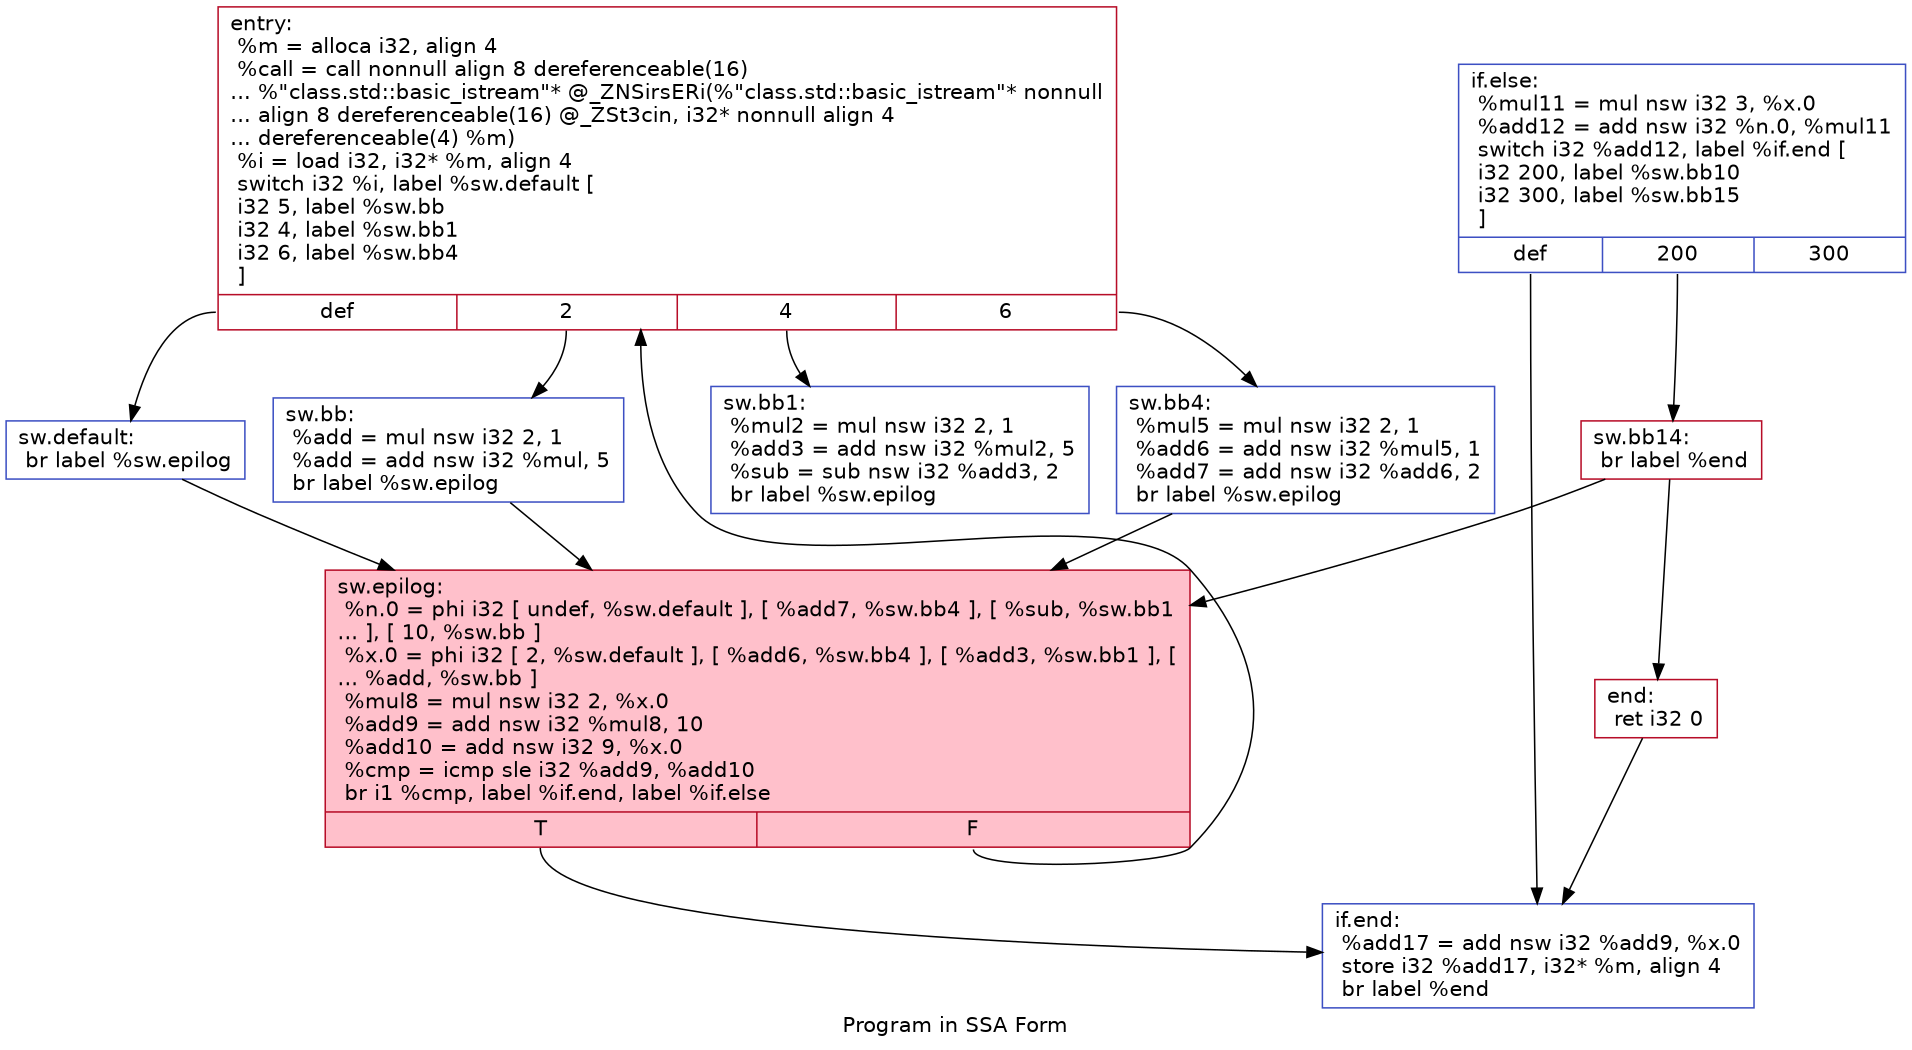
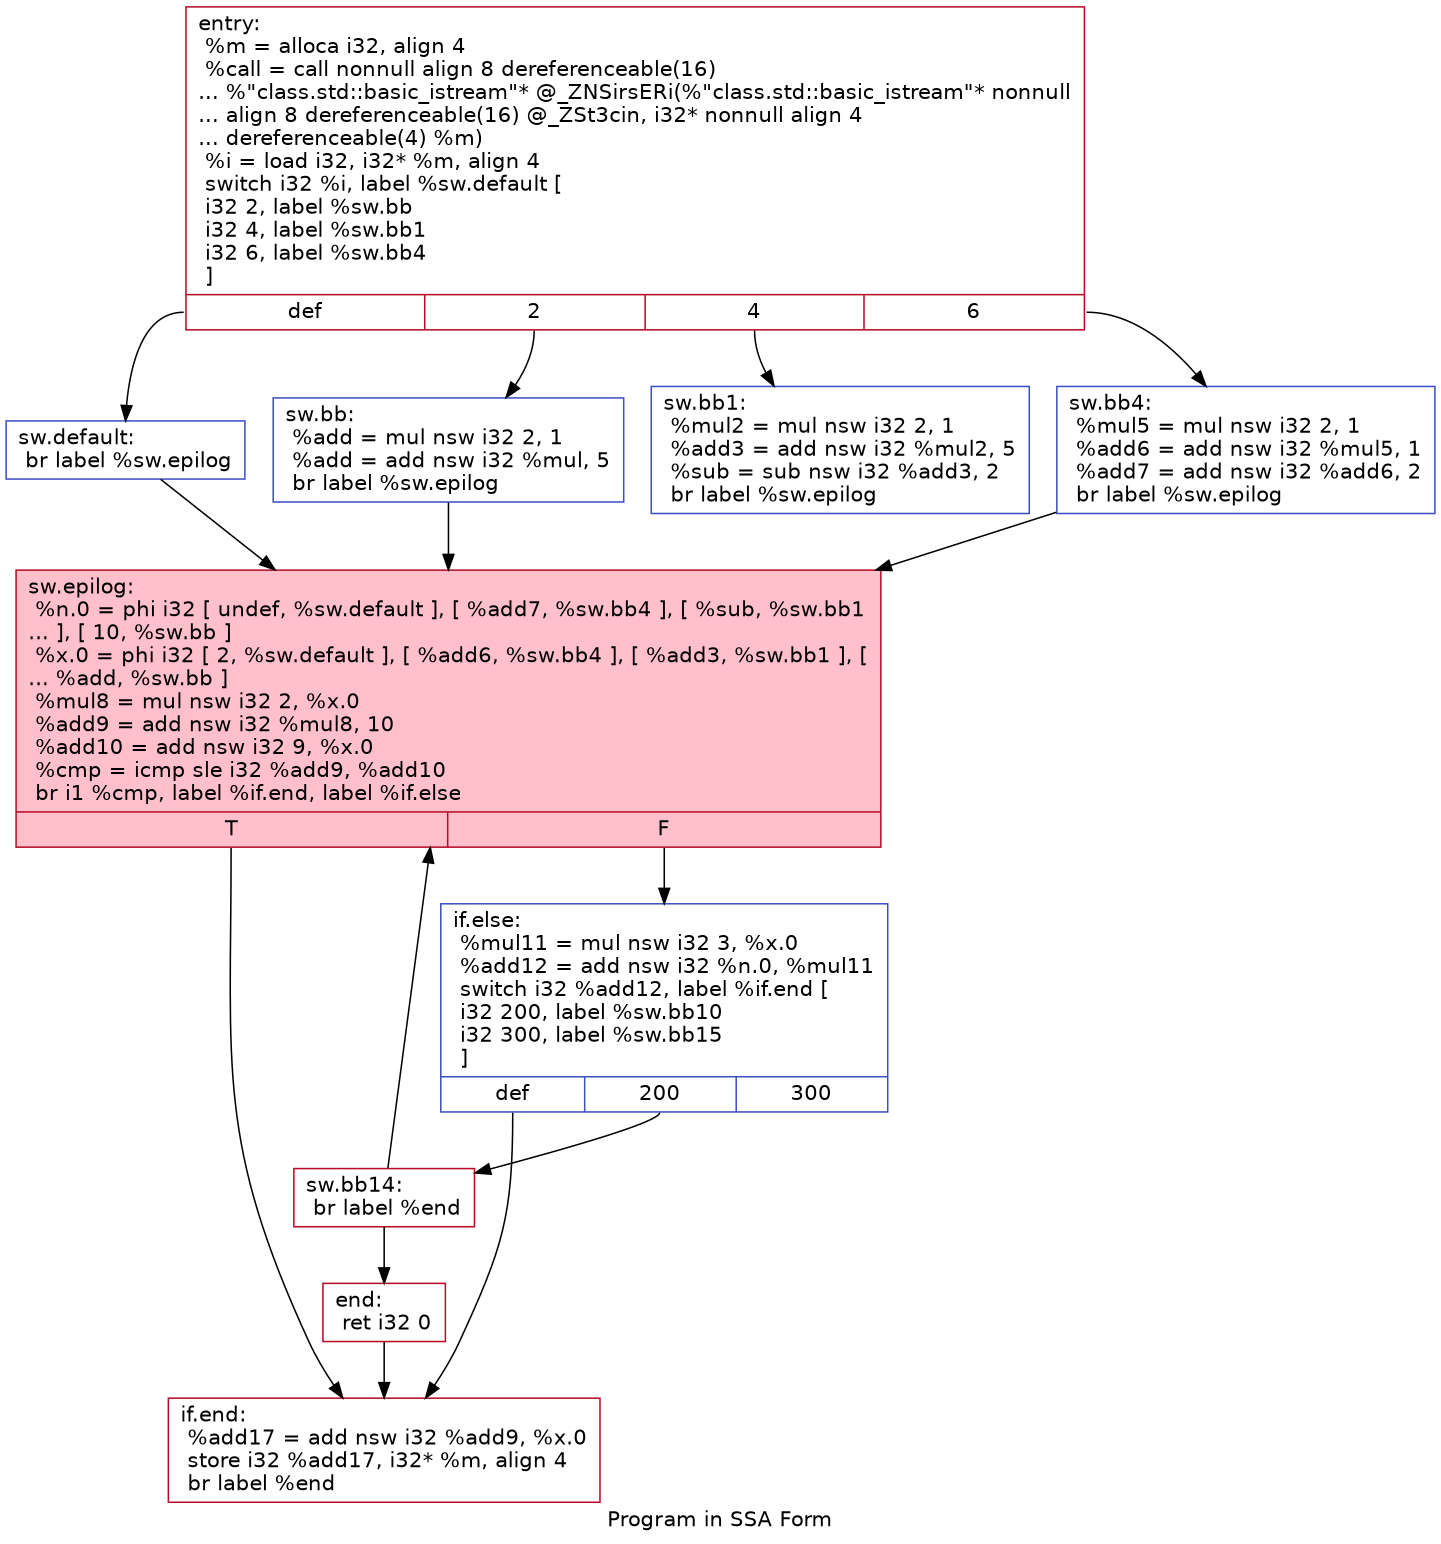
node "entry:": text "i32 5, label %sw.bb" -> "i32 2, label %sw.bb"
edge "sw.epilog:" -> "entry:": now "sw.epilog:" -> "if.else:"
node "if.end:": color #3d50c3ff -> #b70d28ff
